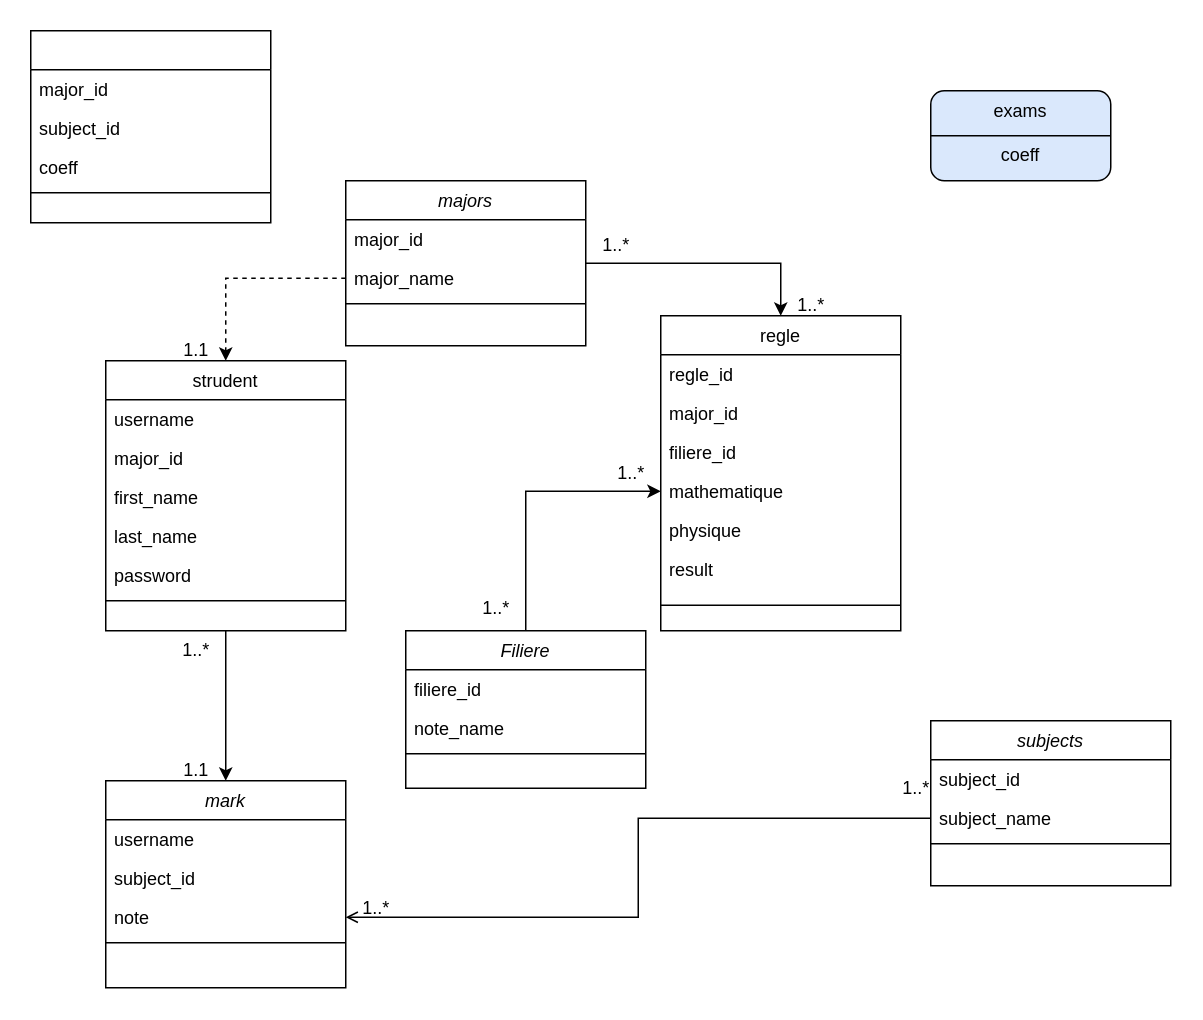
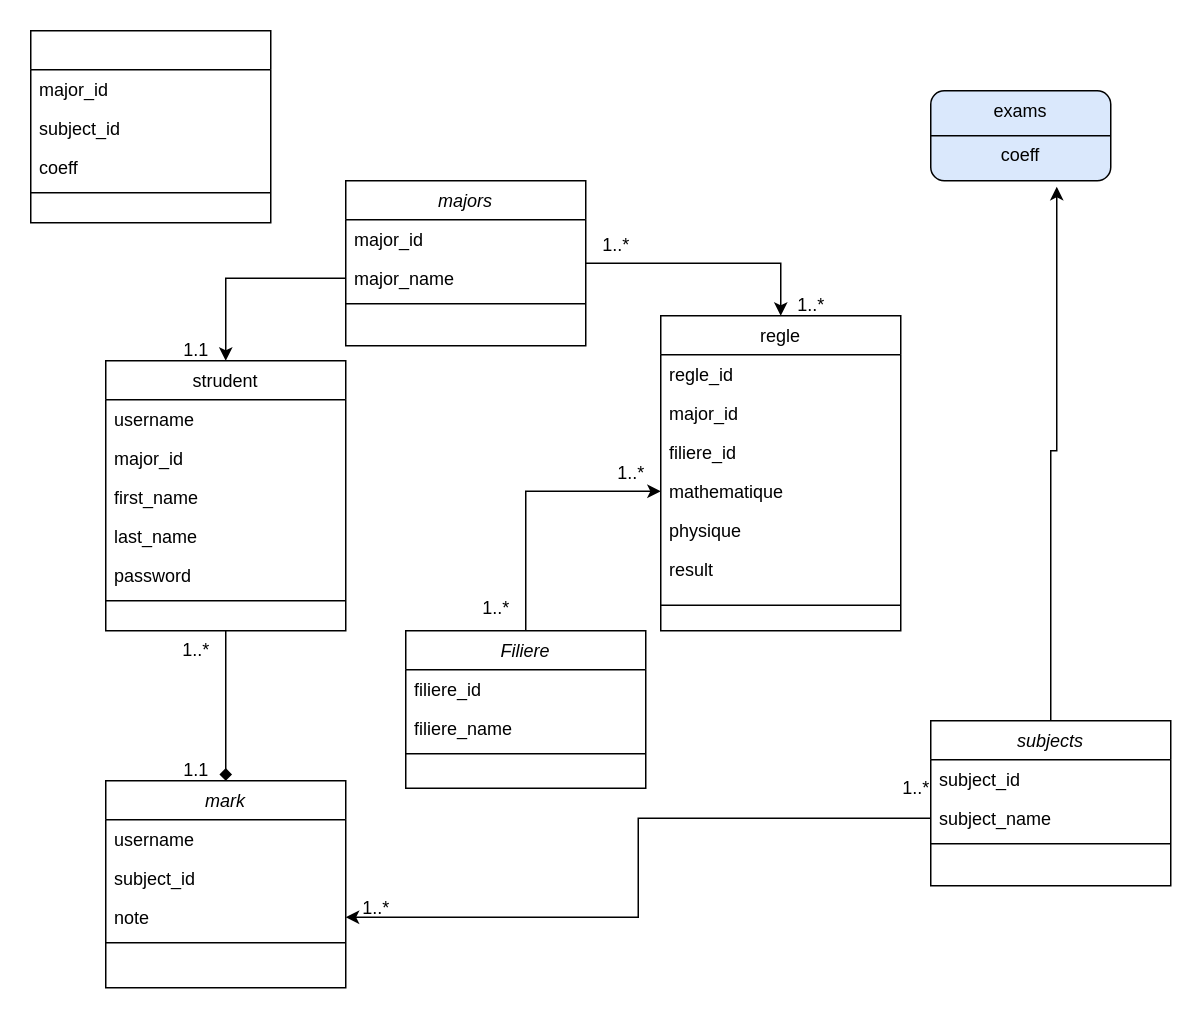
edge "major_name" -> "strudent": style dashed -> solid
edge "subjects" -> "exams coeff": added
node "note_name": label "note_name" -> "filiere_name"
edge "strudent" -> "mark": arrowhead classic -> diamond
edge "subject_name" -> "note": arrowhead open -> classic
